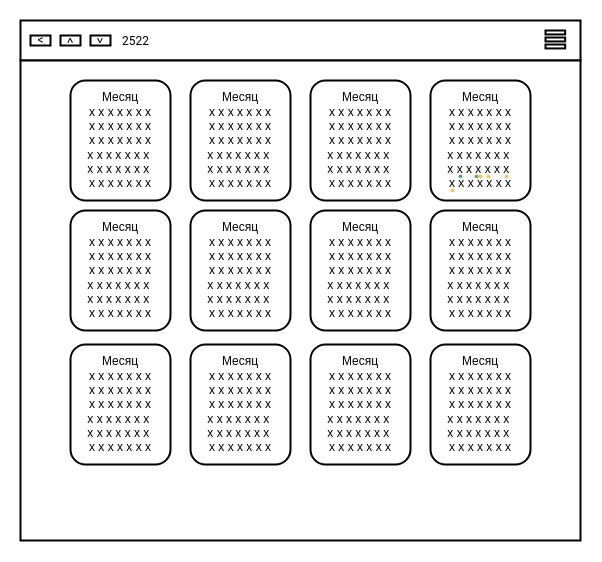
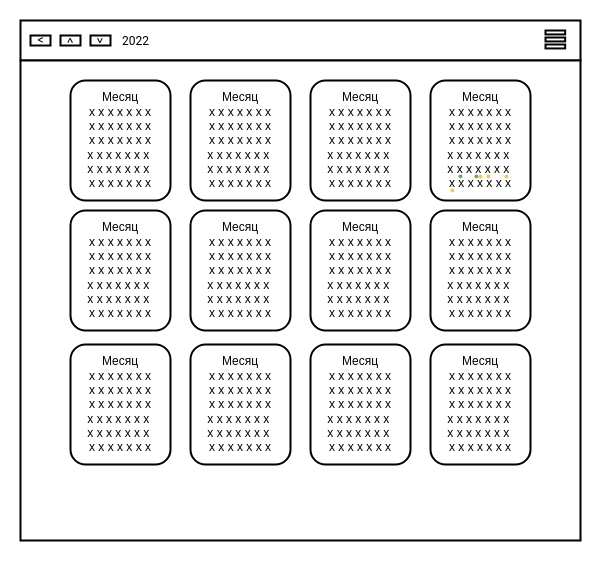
node "2522": label "2522" -> "2022"
